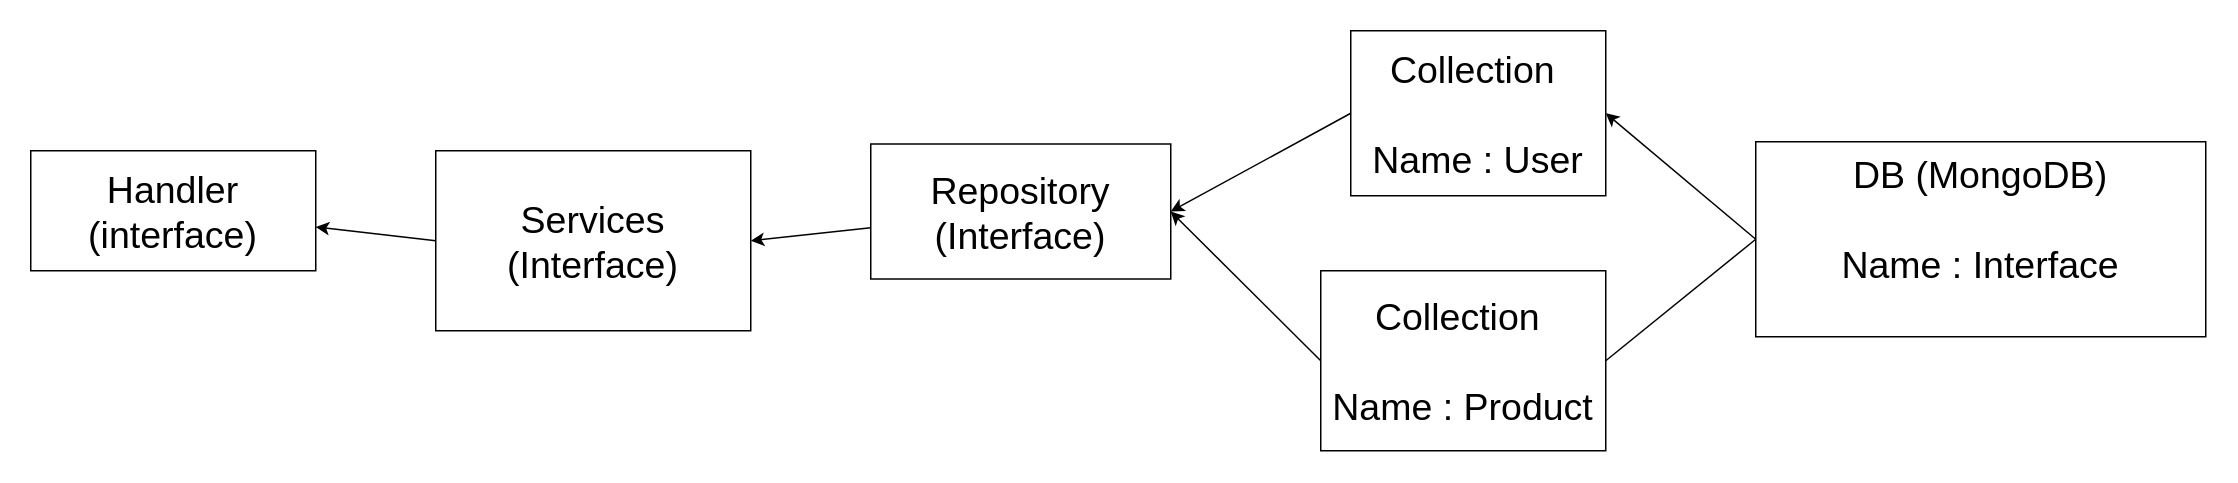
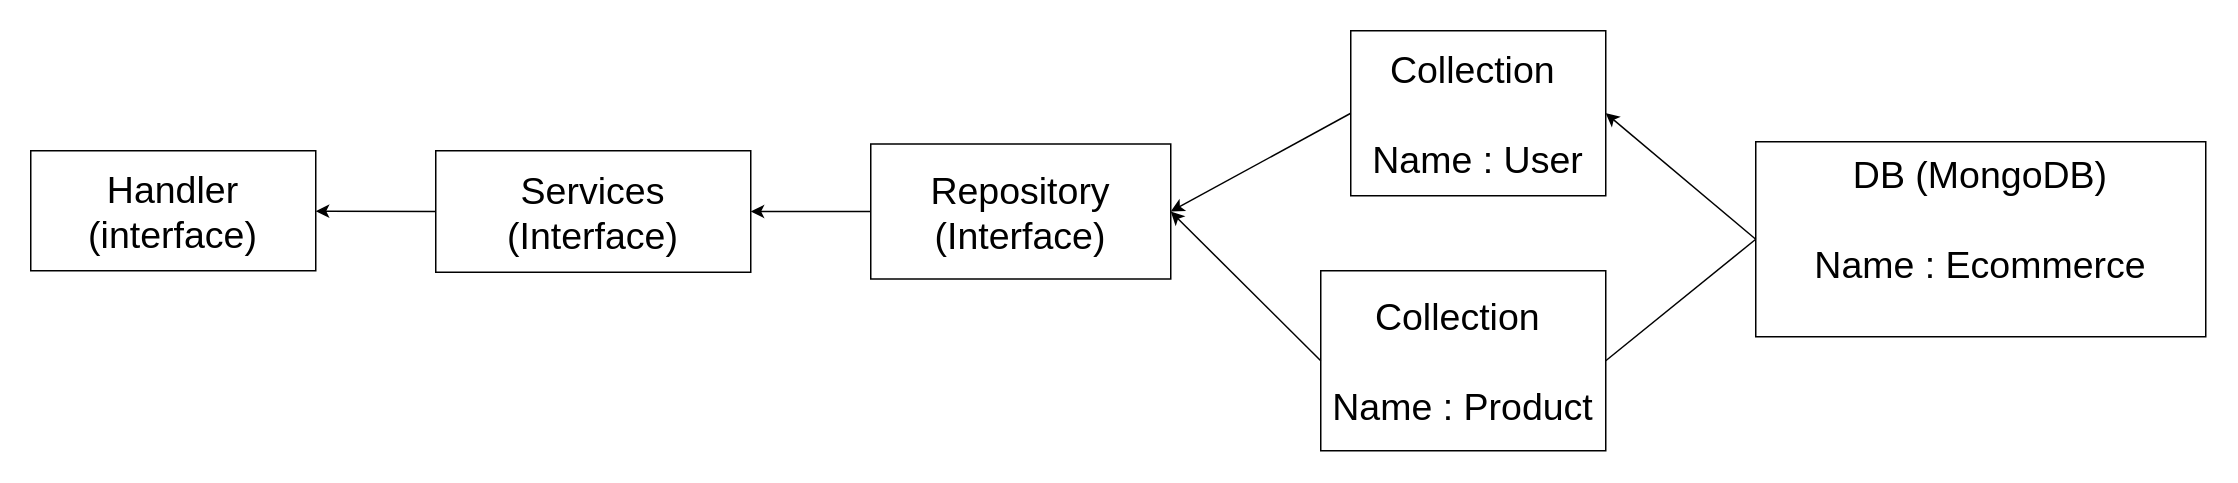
node "DB (MongoDB) Name : Interface": label "DB (MongoDB) Name : Interface" -> "DB (MongoDB) Name : Ecommerce"
node "Services (Interface)": size 315x180 -> 315x122
